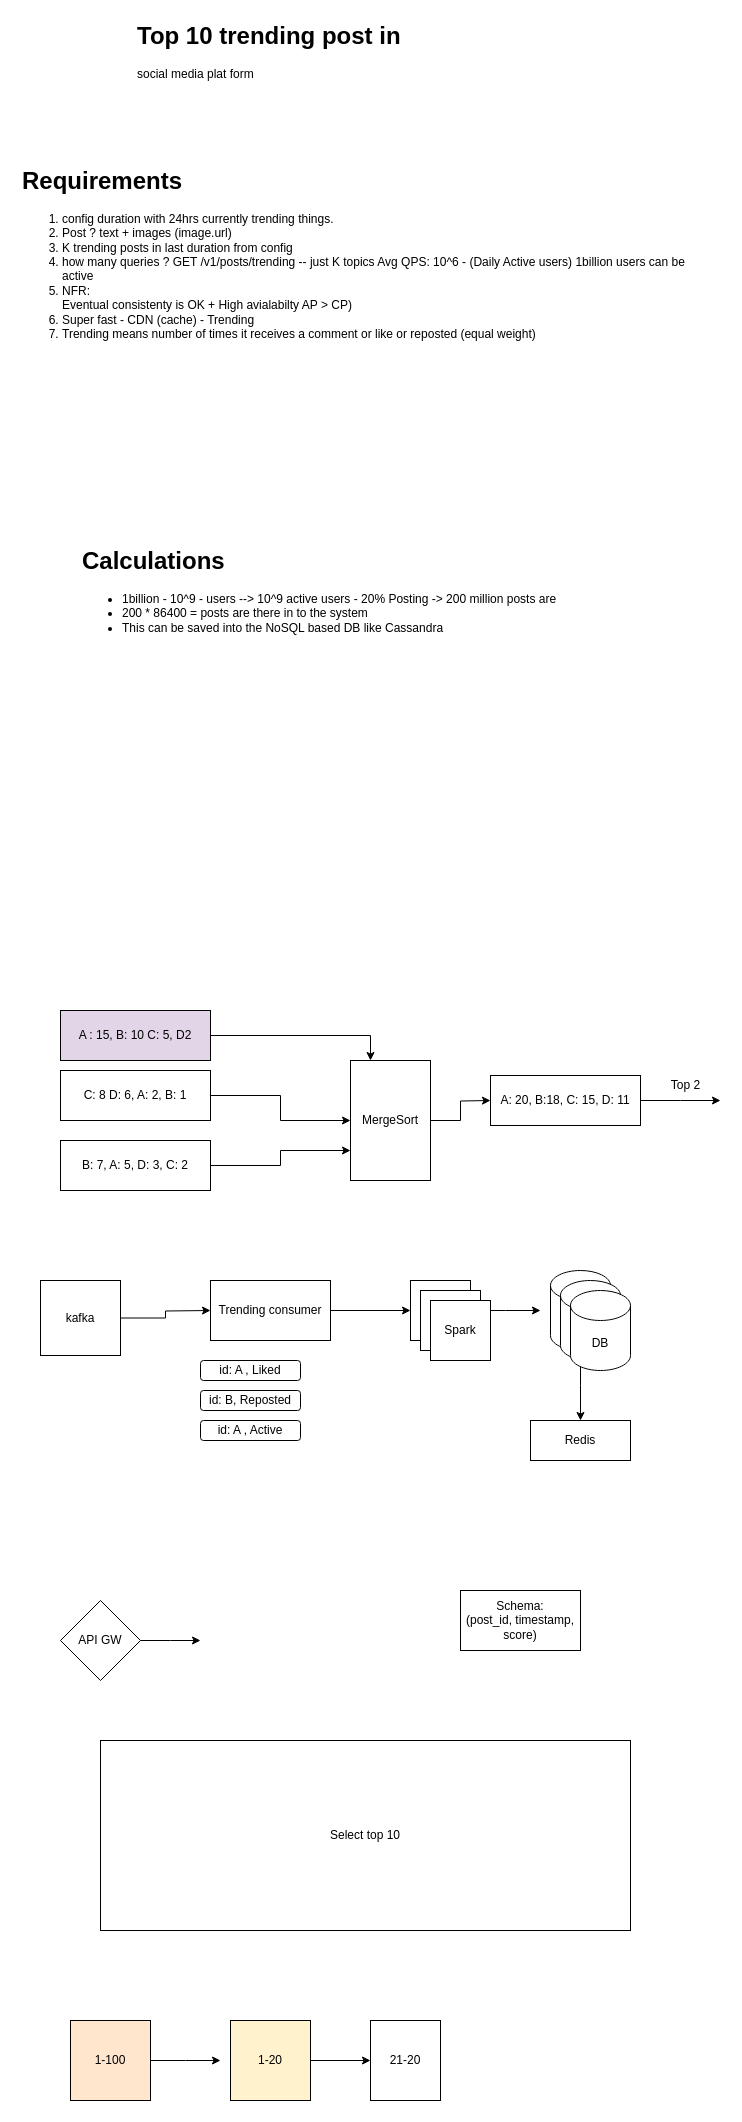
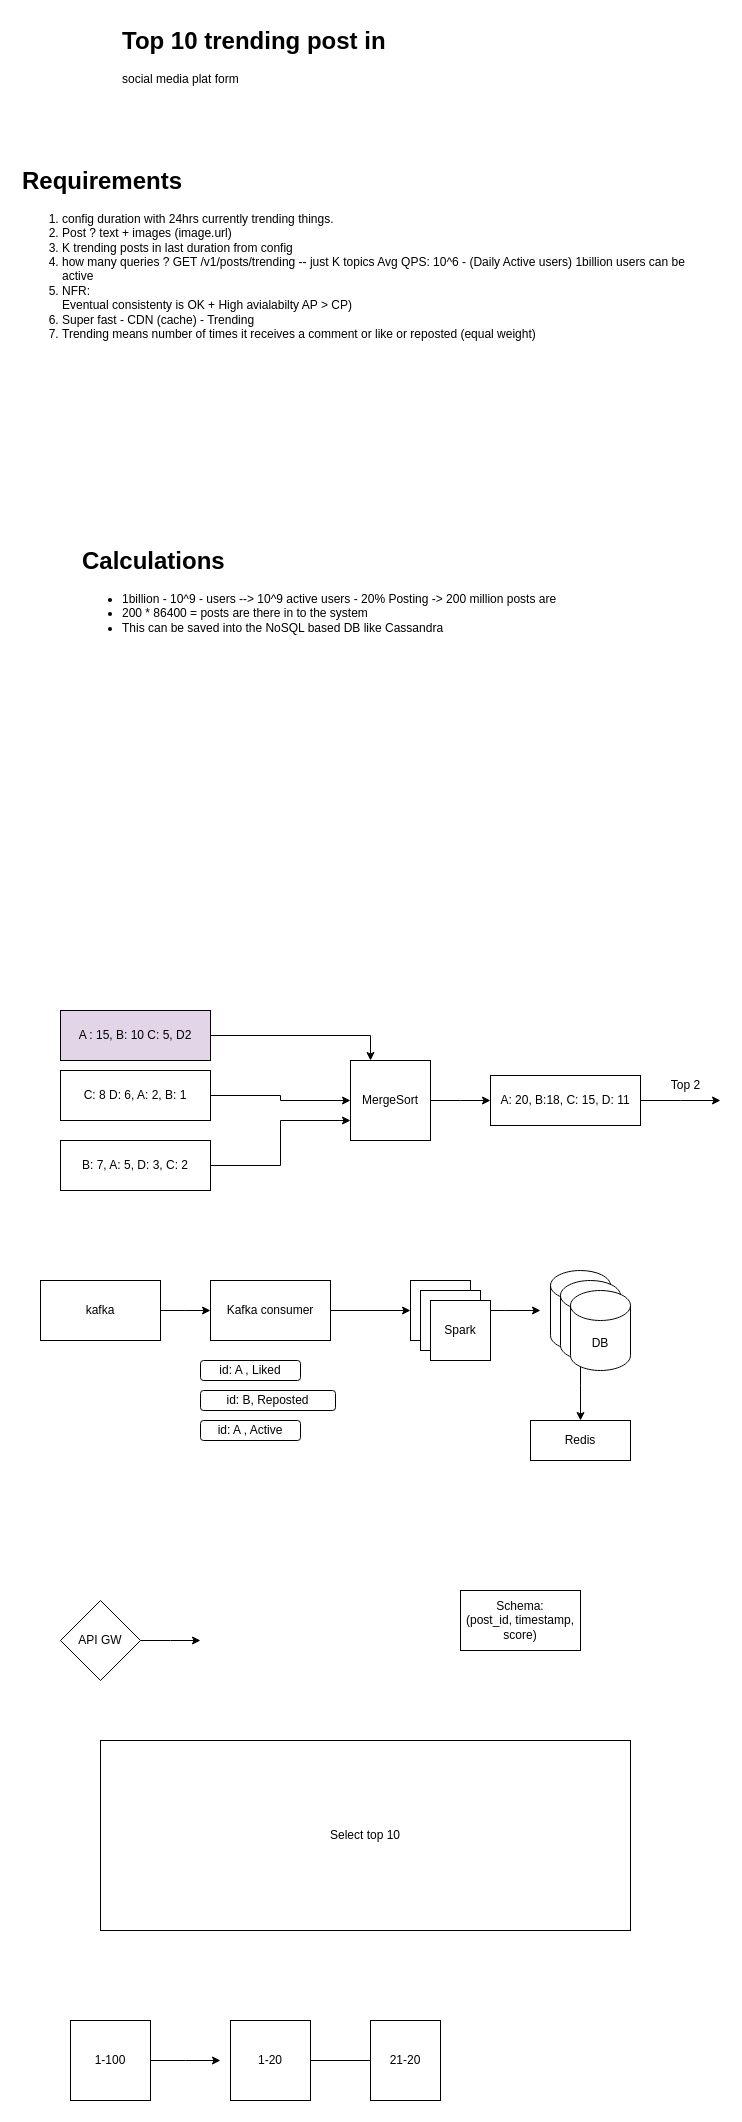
node "Top 10 trending post in social media plat form": moved (331, 71) -> (316, 76)
node "MergeSort": size 80x120 -> 80x80
node "Trending consumer": label "Trending consumer" -> "Kafka consumer"
node "kafka": size 80x75 -> 120x60
node "id: B, Reposted": size 100x20 -> 135x20
node "1-100": fillcolor #ffe6cc -> #ffffff
node "1-20": fillcolor #fff2cc -> #ffffff
edge "1-20" -> "21-20": arrowhead classic -> none
